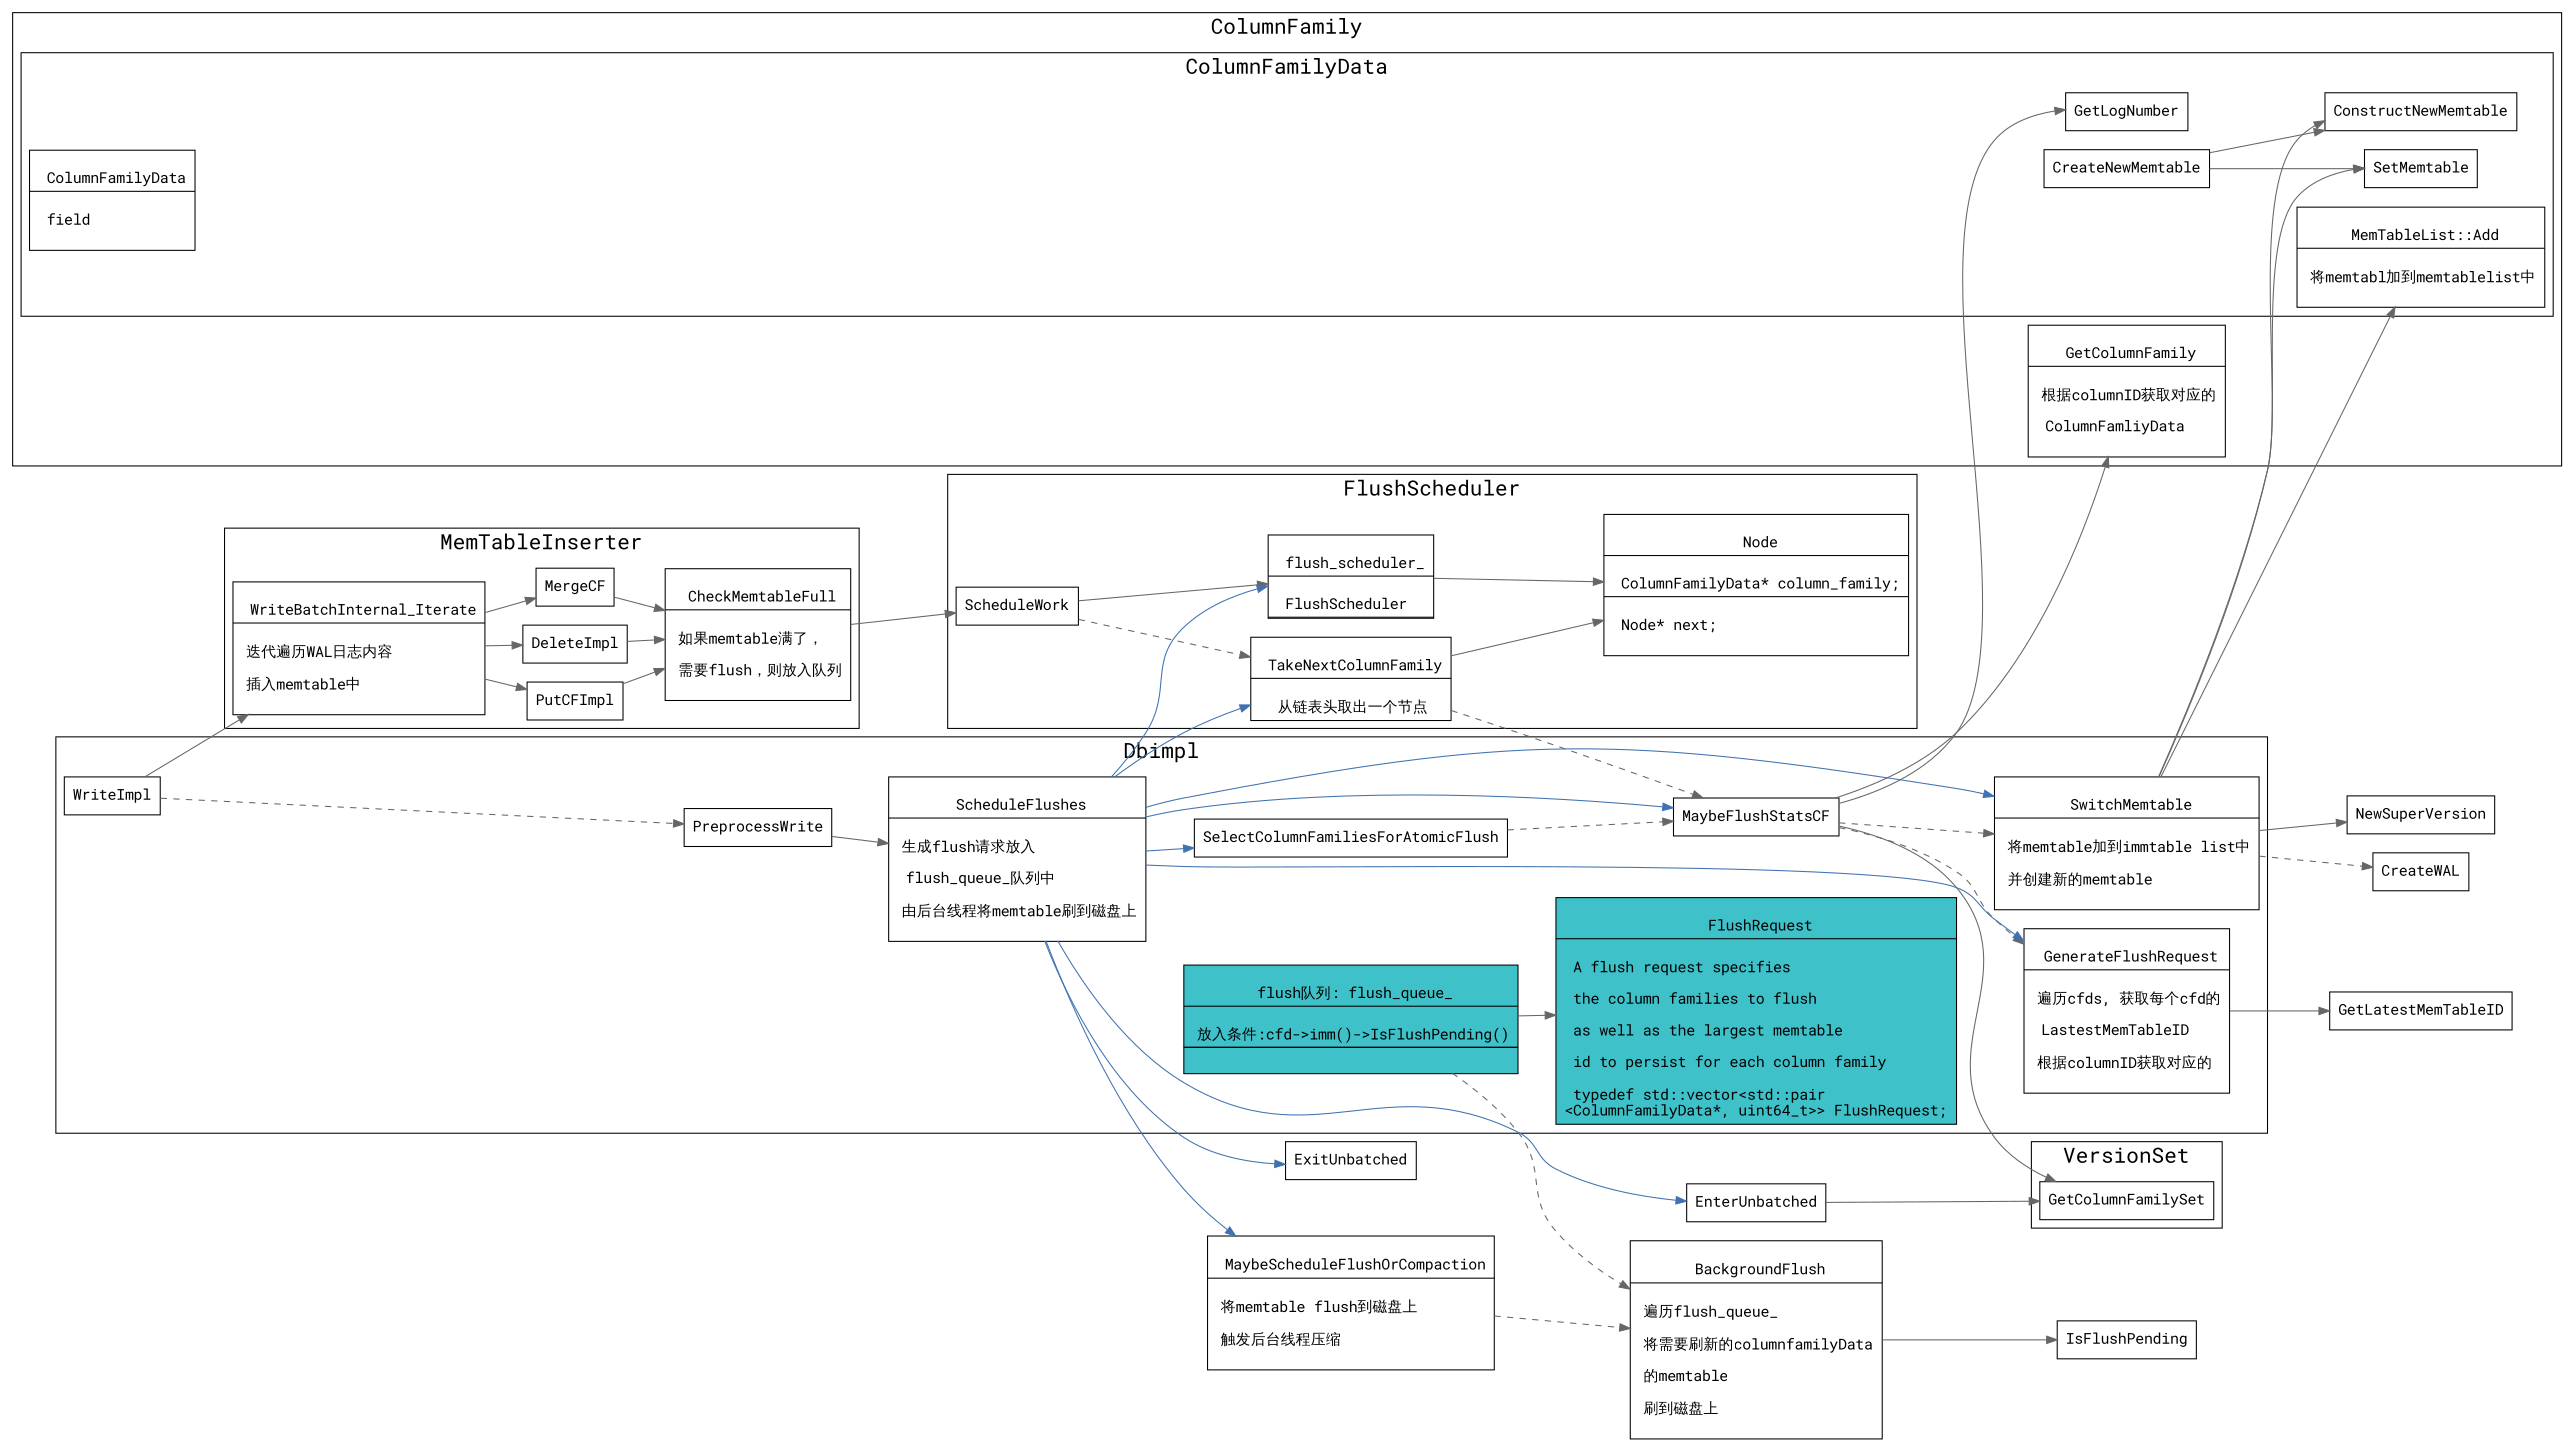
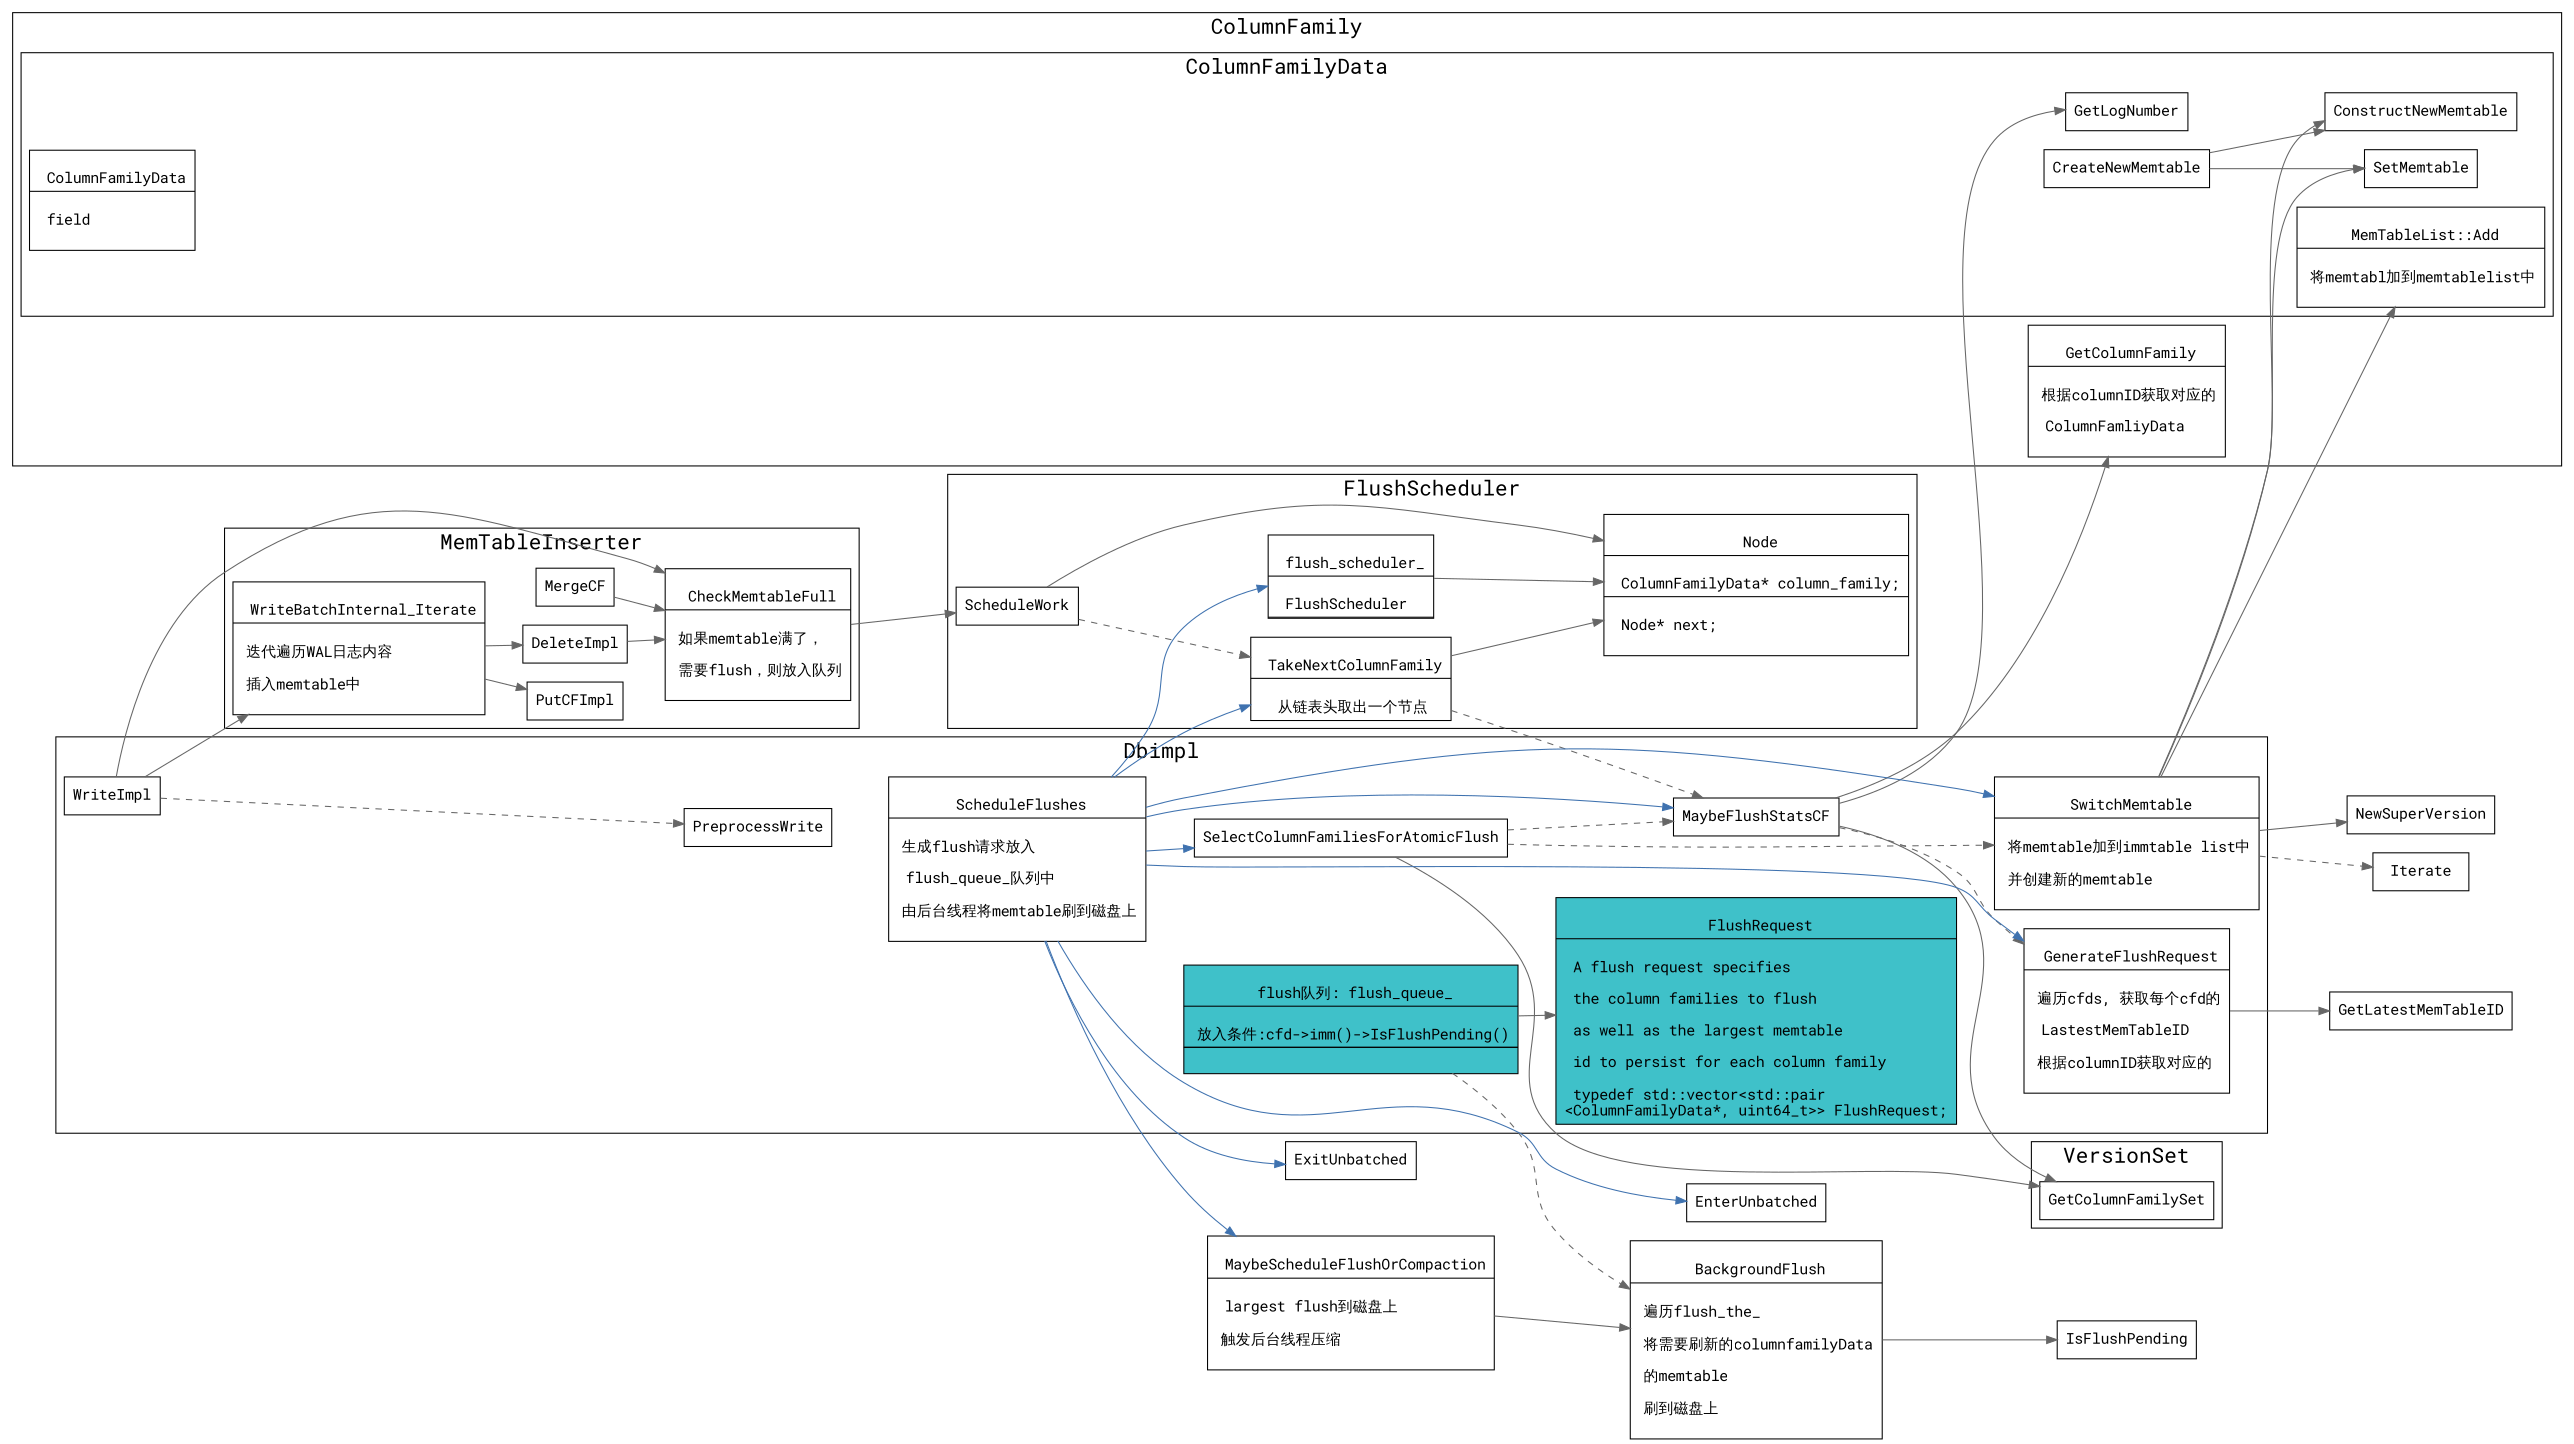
edge "ScheduleWork" -> "flush_scheduler_": now "ScheduleWork" -> "Node"
edge "WriteBatchInternal_Iterate" -> "MergeCF": removed
edge "PutCFImpl" -> "CheckMemtableFull": now "WriteImpl" -> "CheckMemtableFull"
edge "MaybeFlushStatsCF" -> "SwitchMemtable": now "SelectColumnFamiliesForAtomicFlush" -> "SwitchMemtable"
edge "PreprocessWrite" -> "ScheduleFlushes": removed
node "CreateWAL": label "CreateWAL" -> "Iterate"
edge "EnterUnbatched" -> "GetColumnFamilySet": now "SelectColumnFamiliesForAtomicFlush" -> "GetColumnFamilySet"
node "MaybeScheduleFlushOrCompaction": text "将memtable flush到磁盘上" -> "largest flush到磁盘上"
node "BackgroundFlush": text "遍历flush_queue_" -> "遍历flush_the_"
edge "MaybeScheduleFlushOrCompaction" -> "BackgroundFlush": style dashed -> solid
